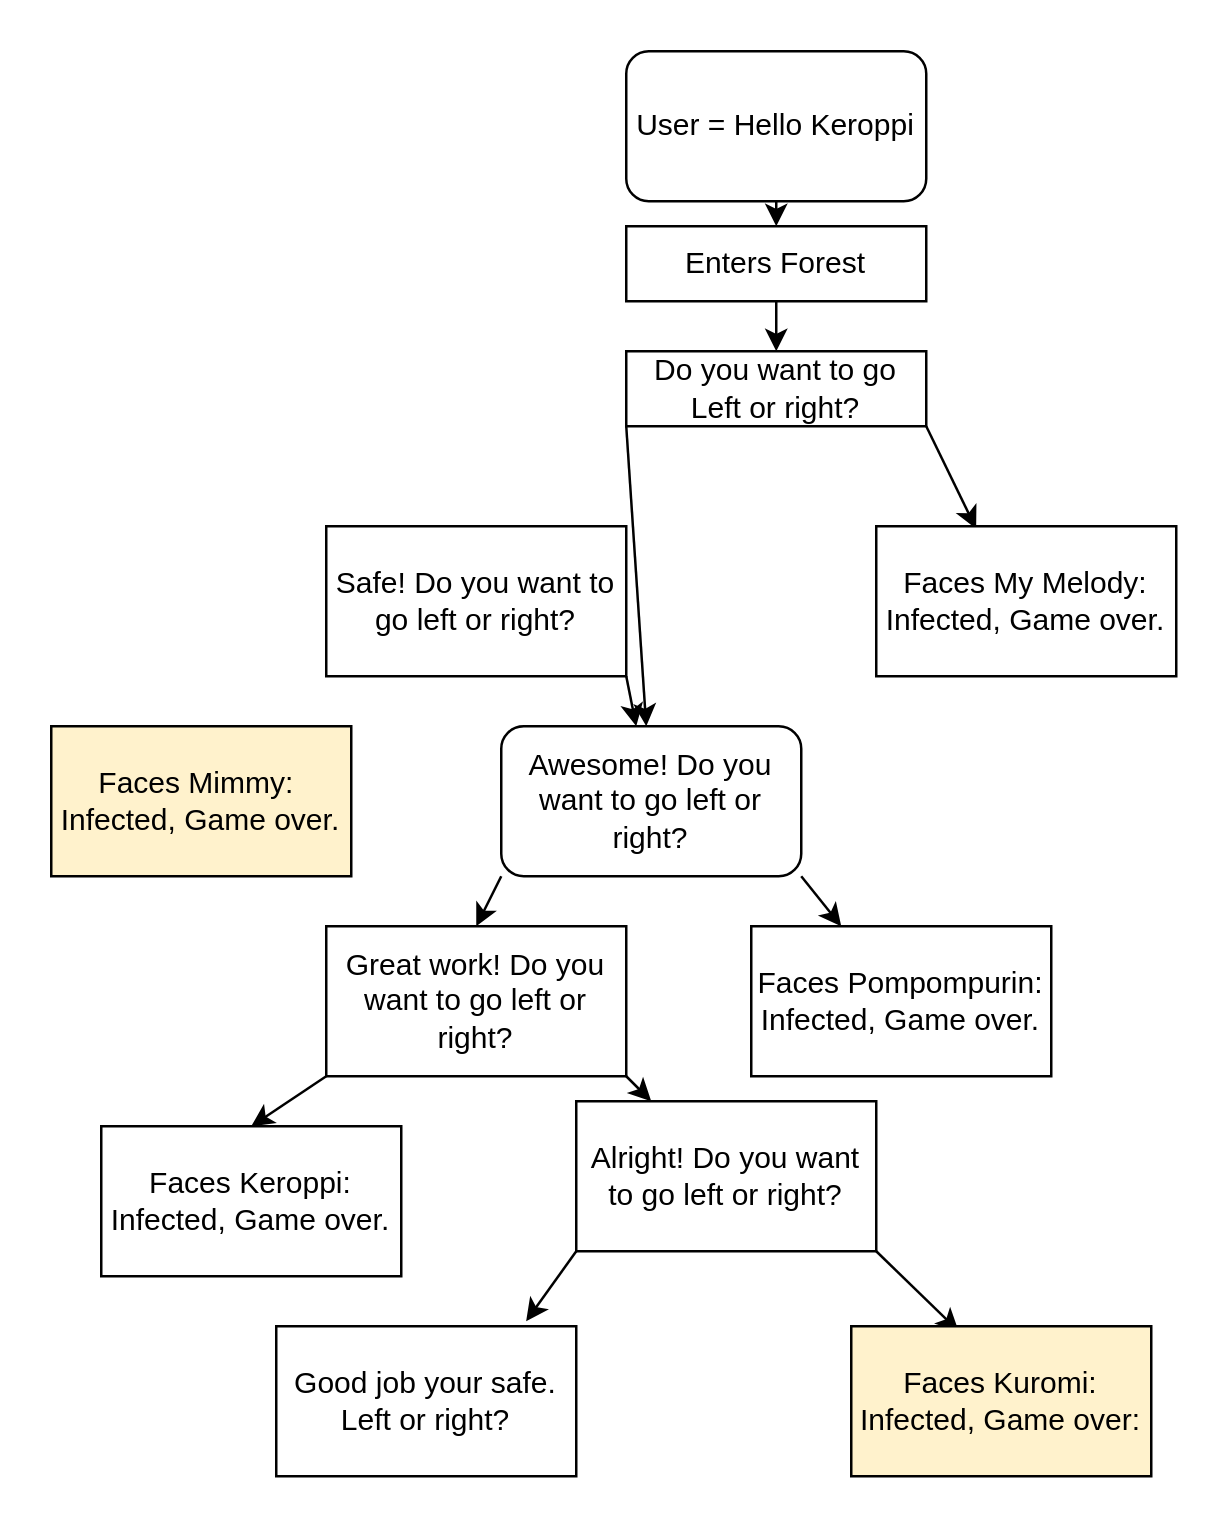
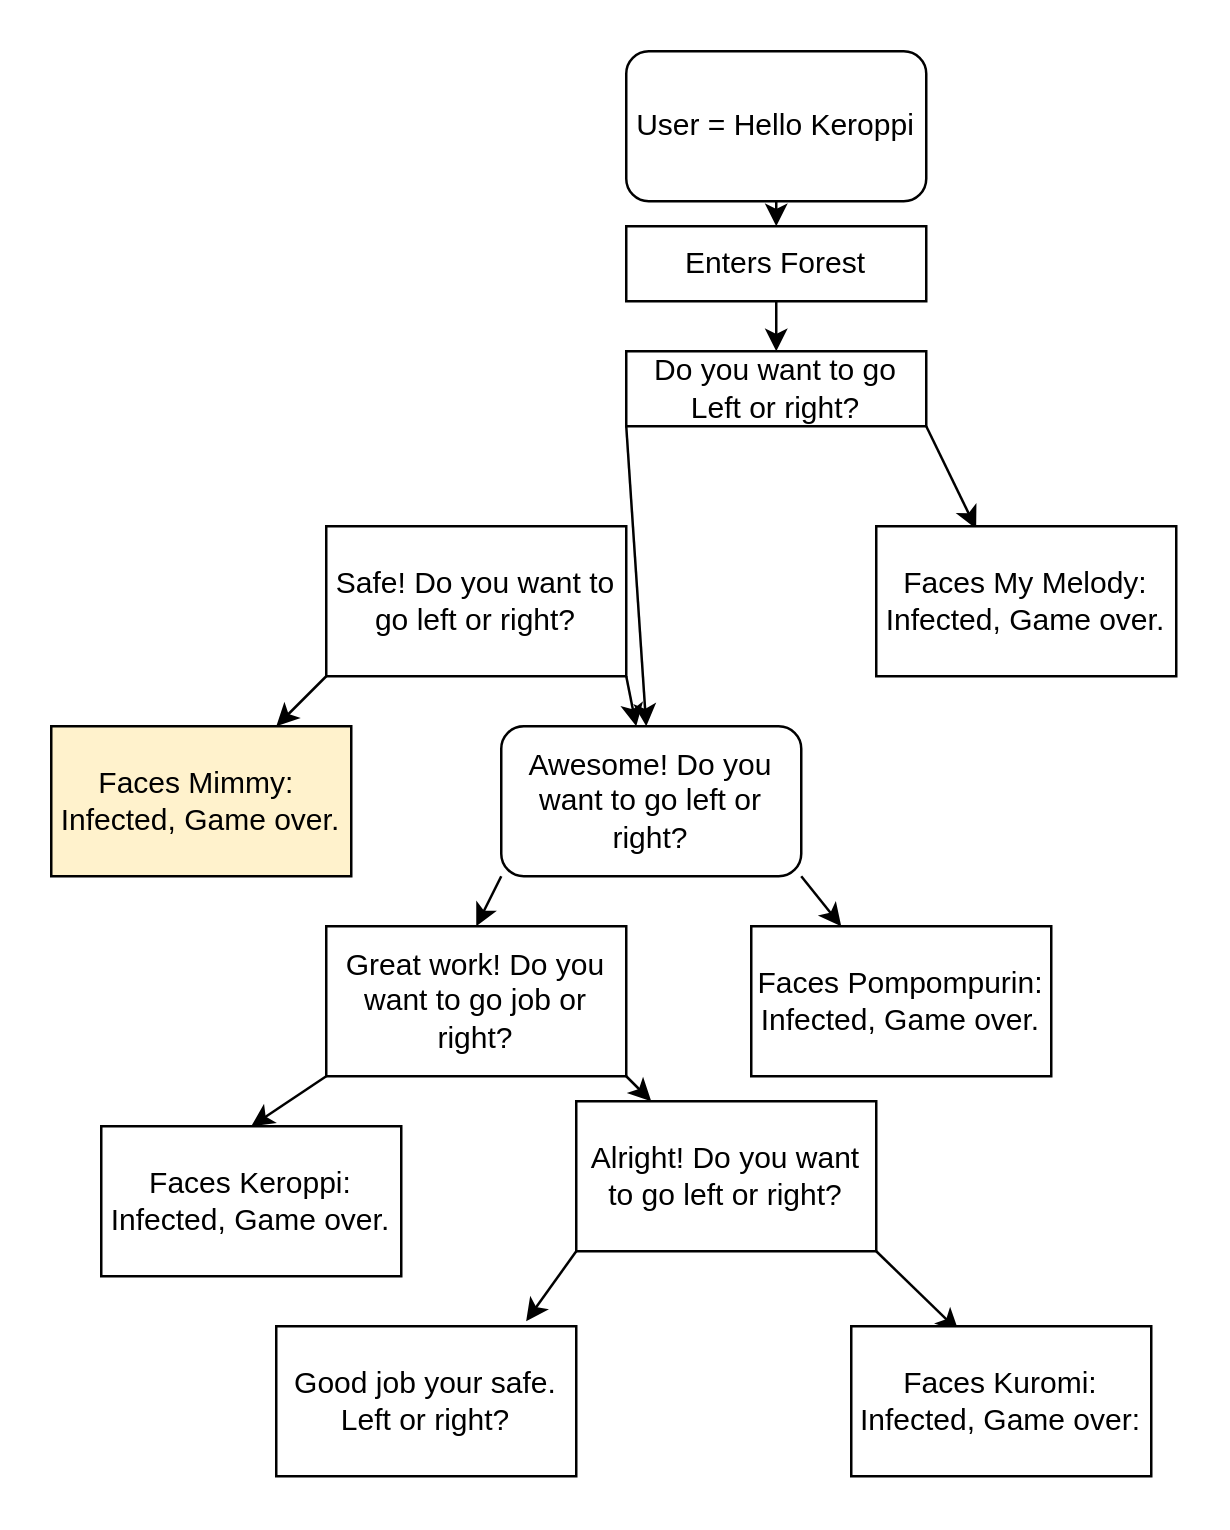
edge "Safe! Do you want to go left or right?" -> "Faces Mimmy: Infected, Game over.": added
node "Great work! Do you want to go left or right?": label "Great work! Do you want to go left or right?" -> "Great work! Do you want to go job or right?"
node "Faces Kuromi: Infected, Game over:": fillcolor #fff2cc -> #ffffff
